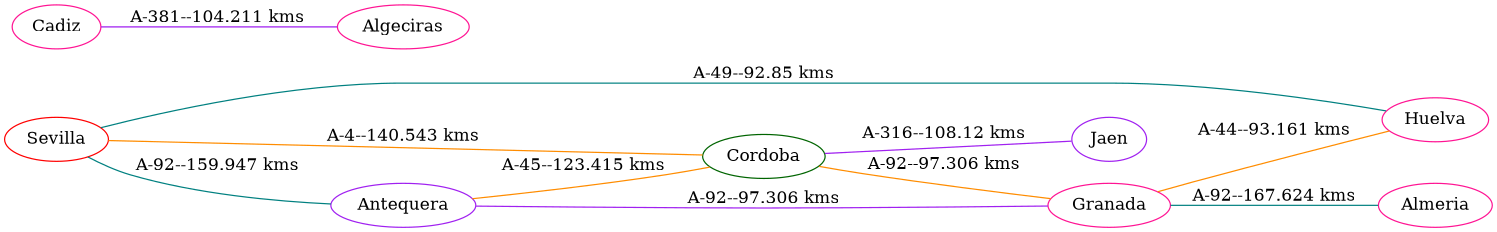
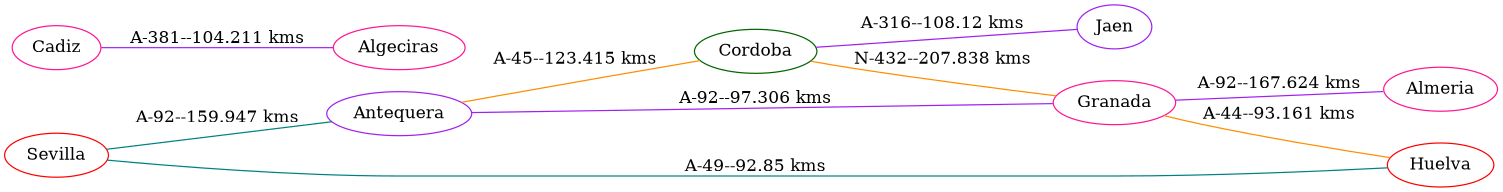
node "Huelva": color deeppink -> red
edge "Sevilla" -- "Cordoba": removed, label "A-4--140.543 kms"
edge "Cordoba" -- "Granada": label "A-92--97.306 kms" -> "N-432--207.838 kms"
edge "Granada" -- "Almeria": color teal -> purple
